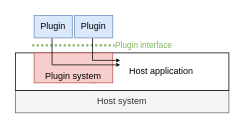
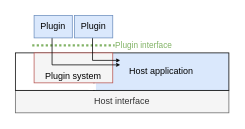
node "Plugin system": fillcolor #f8cecc -> #f5f5f5
node "Host application": fillcolor #ffffff -> #dae8fc
node "Host system": label "Host system" -> "Host interface"
